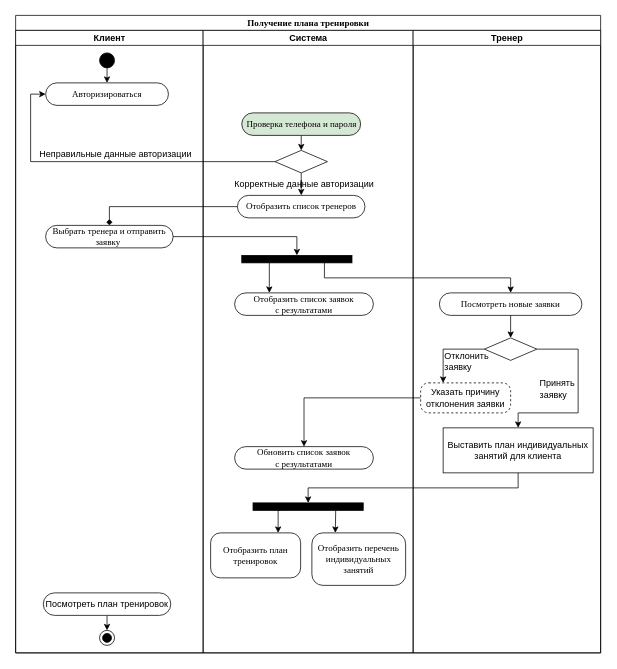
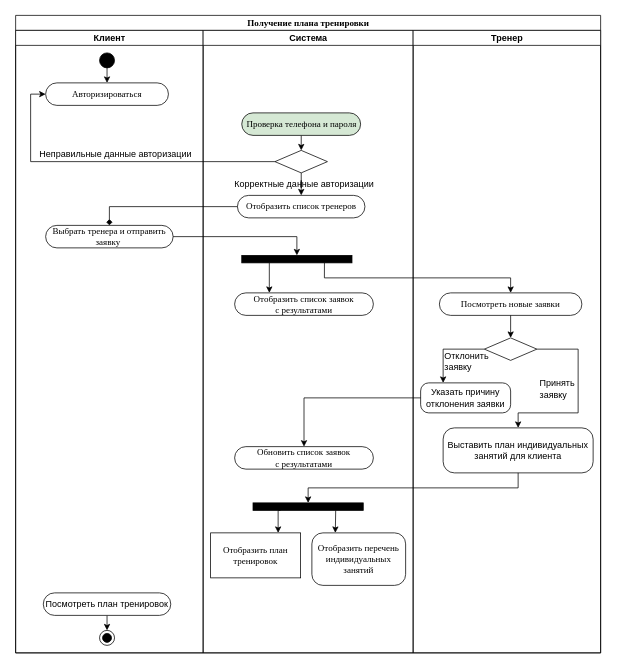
node "Указать причину отклонения заявки": style dashed -> solid
node "Выставить план индивидуальных занятий для клиента": shape rectangle -> rounded rectangle
node "Отобразить план тренировок": shape rounded rectangle -> rectangle
